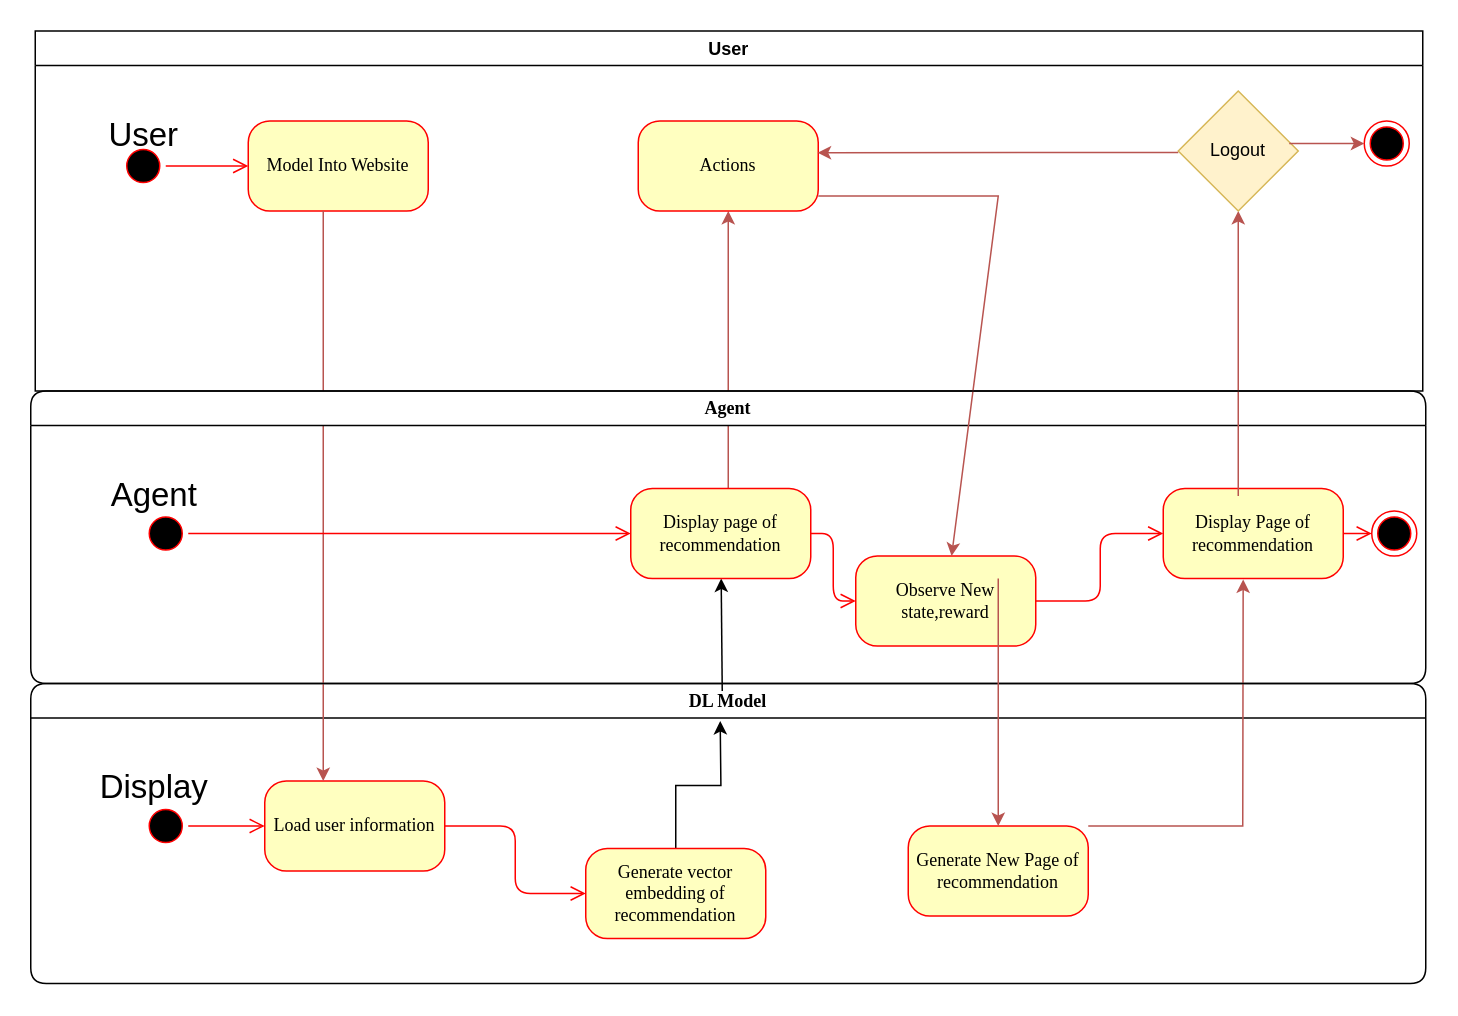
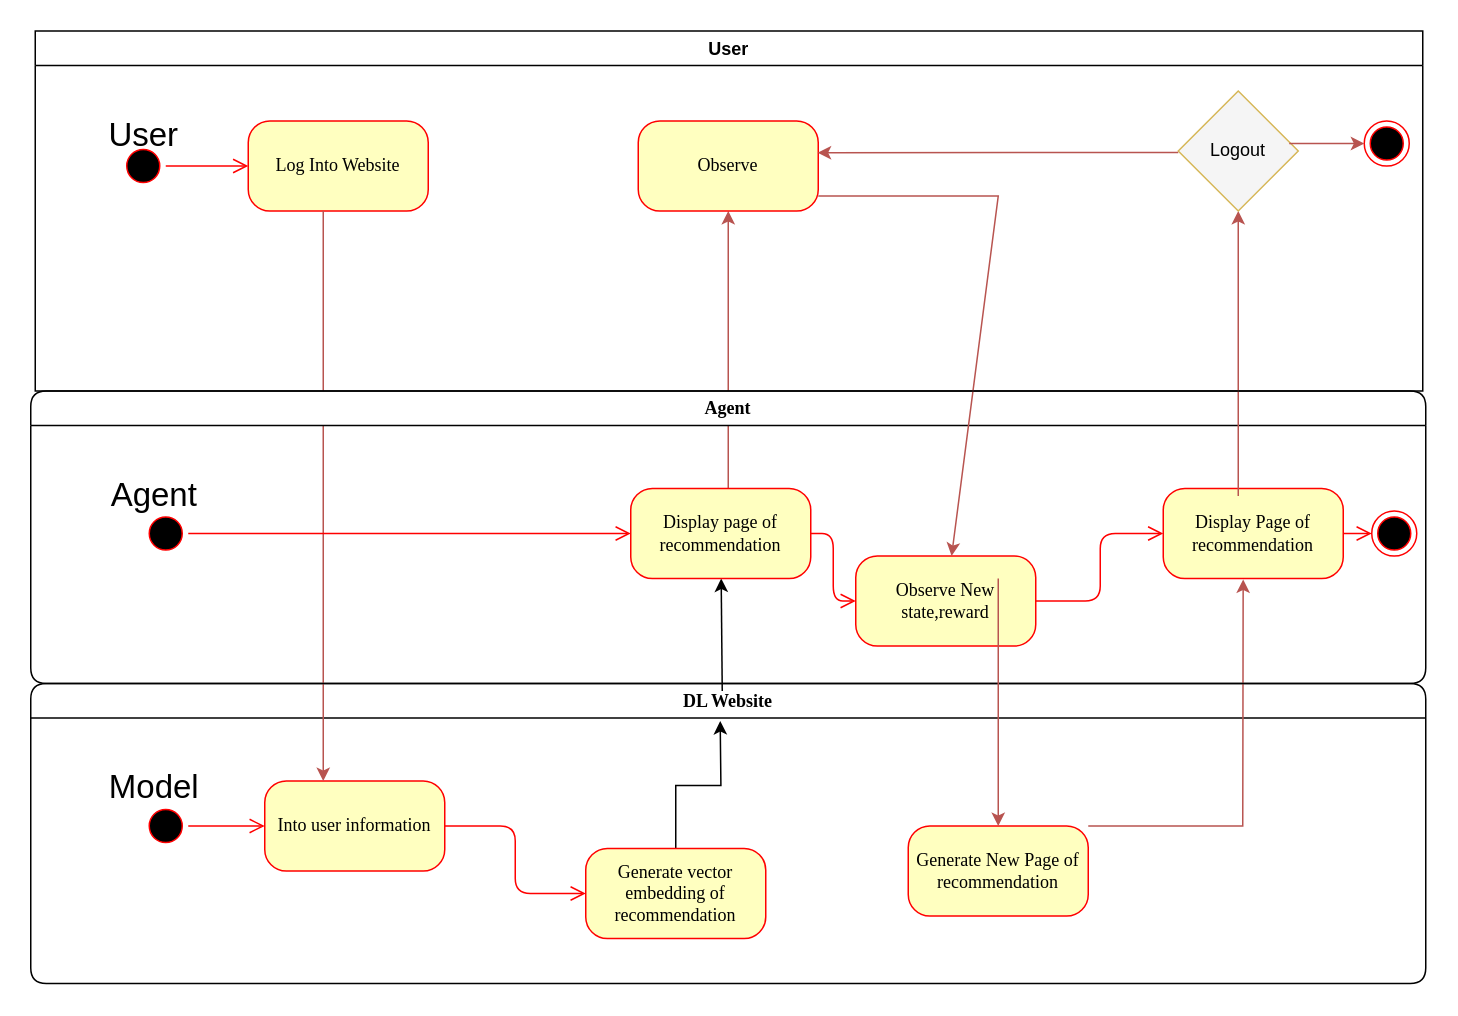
node "Logout": fillcolor #fff2cc -> #f5f5f5
node "Model Into Website": label "Model Into Website" -> "Log Into Website"
node "Actions": label "Actions" -> "Observe"
node "DL Model": label "DL Model" -> "DL Website"
node "Display": label "Display" -> "Model"
node "Load user information": label "Load user information" -> "Into user information"
